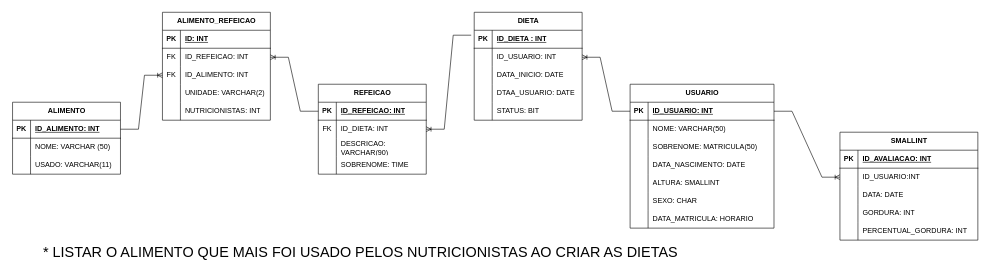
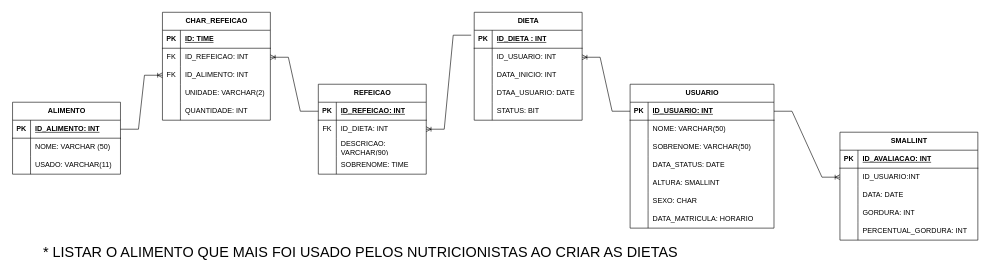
node "ALIMENTO_REFEICAO": label "ALIMENTO_REFEICAO" -> "CHAR_REFEICAO"
node "ID: INT": label "ID: INT" -> "ID: TIME"
node "DATA_INICIO: DATE": label "DATA_INICIO: DATE" -> "DATA_INICIO: INT"
node "NUTRICIONISTAS: INT": label "NUTRICIONISTAS: INT" -> "QUANTIDADE: INT"
node "SOBRENOME: MATRICULA(50)": label "SOBRENOME: MATRICULA(50)" -> "SOBRENOME: VARCHAR(50)"
node "DATA_NASCIMENTO: DATE": label "DATA_NASCIMENTO: DATE" -> "DATA_STATUS: DATE"
